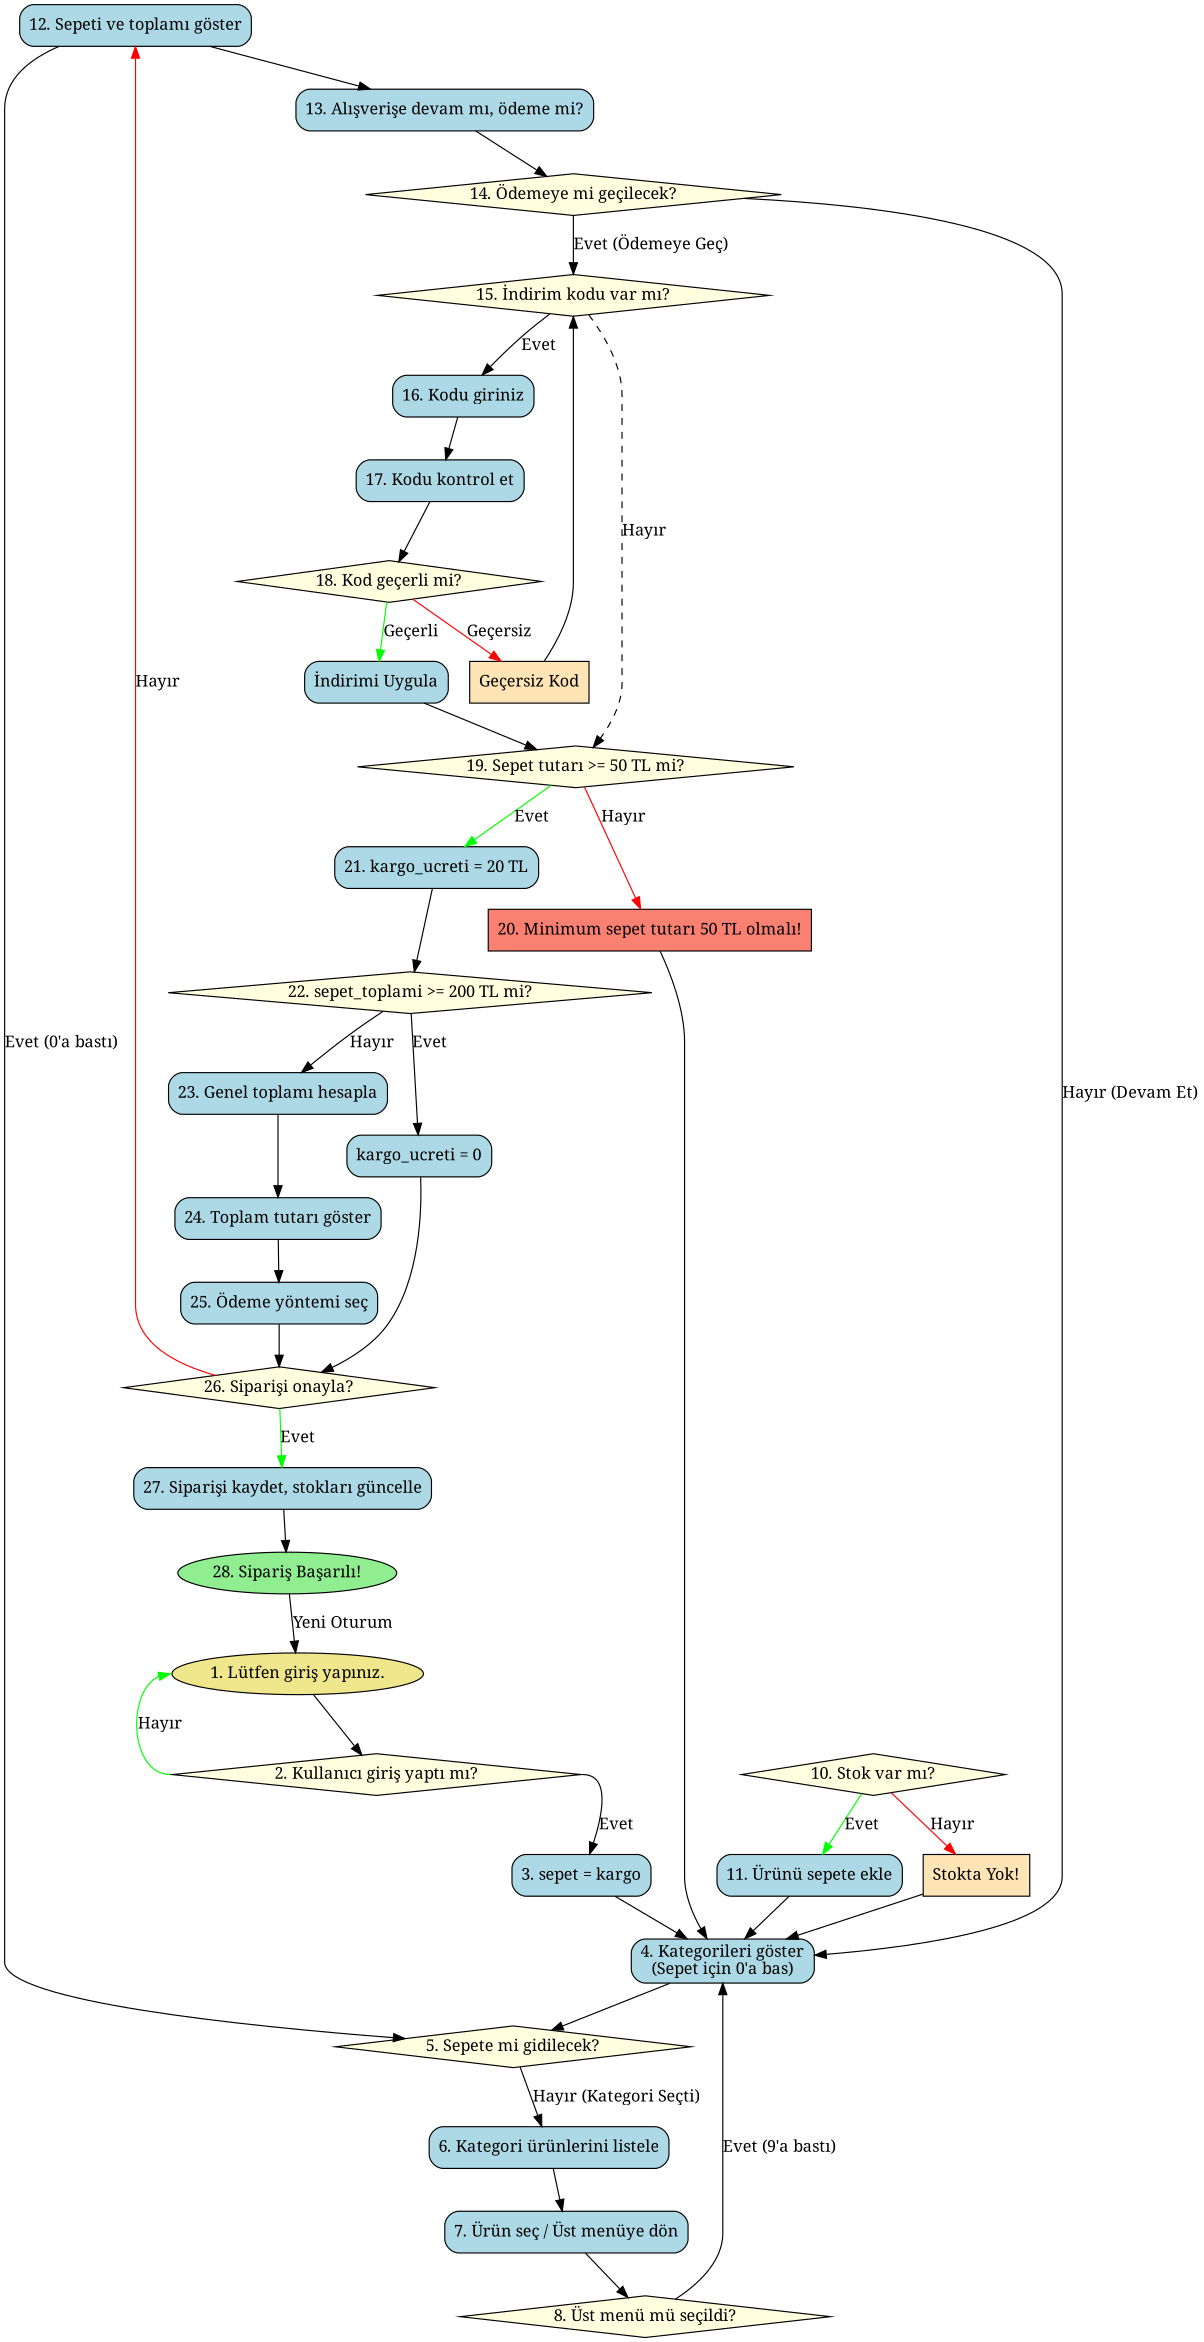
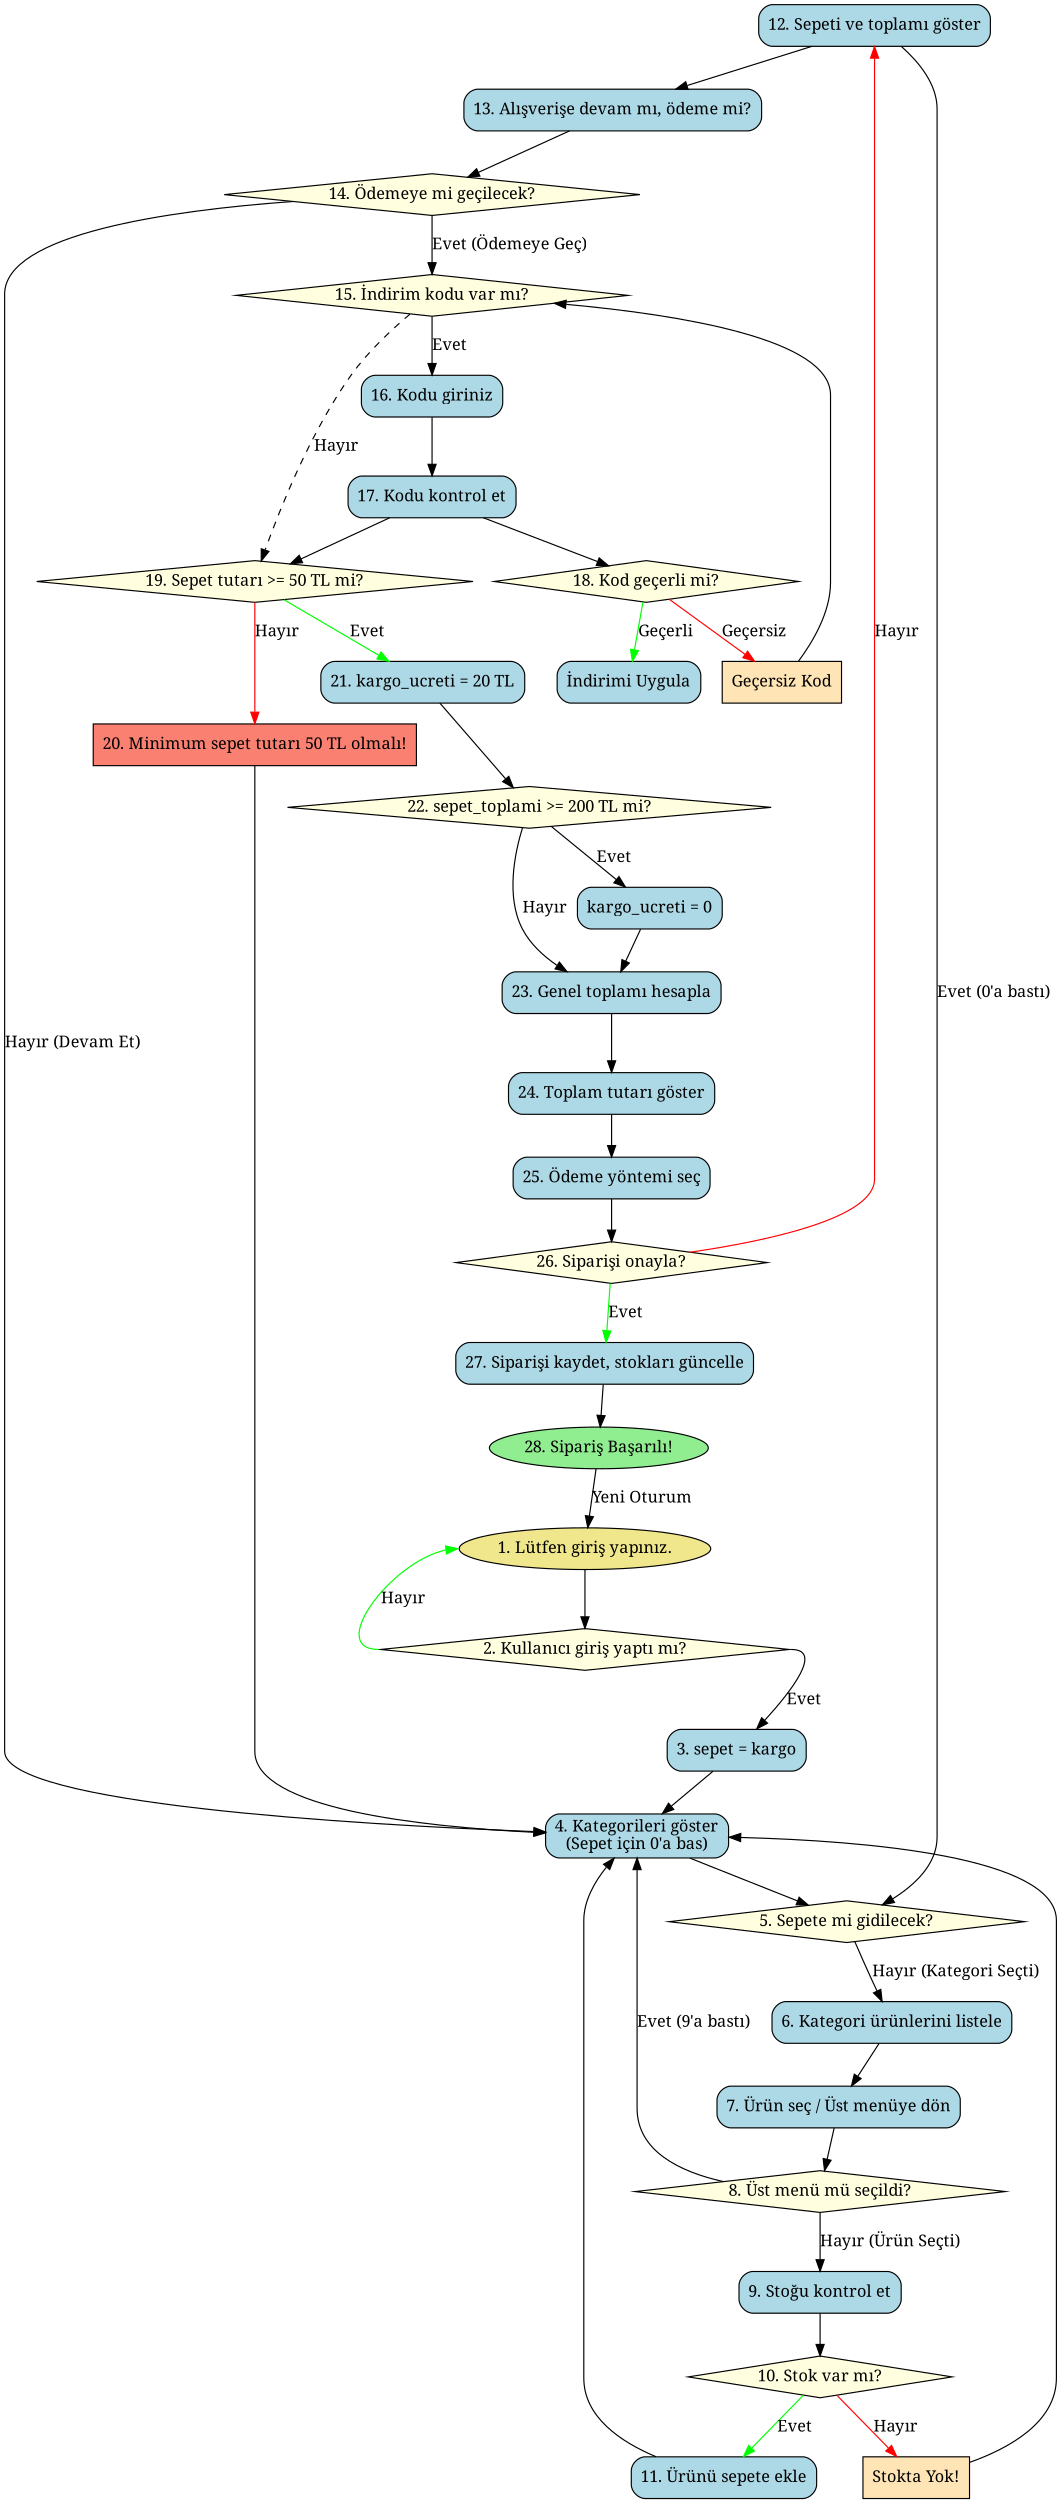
edge "İndirimi Uygula" -> "19. Sepet tutarı >= 50 TL mi?": now "17. Kodu kontrol et" -> "19. Sepet tutarı >= 50 TL mi?"
edge "kargo_ucreti = 0" -> "26. Siparişi onayla?": now "kargo_ucreti = 0" -> "23. Genel toplamı hesapla"
node "9. Stoğu kontrol et": added
